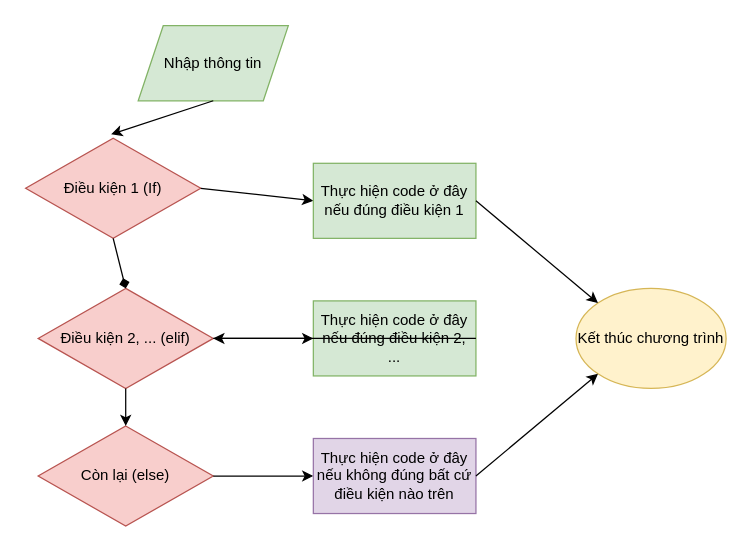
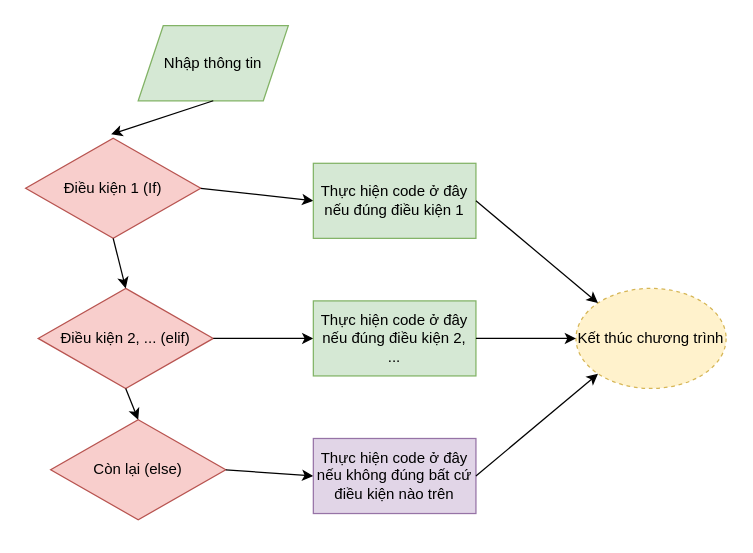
edge "Điều kiện 1 (If)" -> "Điều kiện 2, ... (elif)": arrowhead diamond -> classic
edge "Thực hiện code ở đây nếu đúng điều kiện 2, ..." -> "Điều kiện 2, ... (elif)": now "Thực hiện code ở đây nếu đúng điều kiện 2, ..." -> "Kết thúc chương trình"
node "Kết thúc chương trình": style solid -> dashed
node "Còn lại (else)": moved (126, 476) -> (138, 469)
